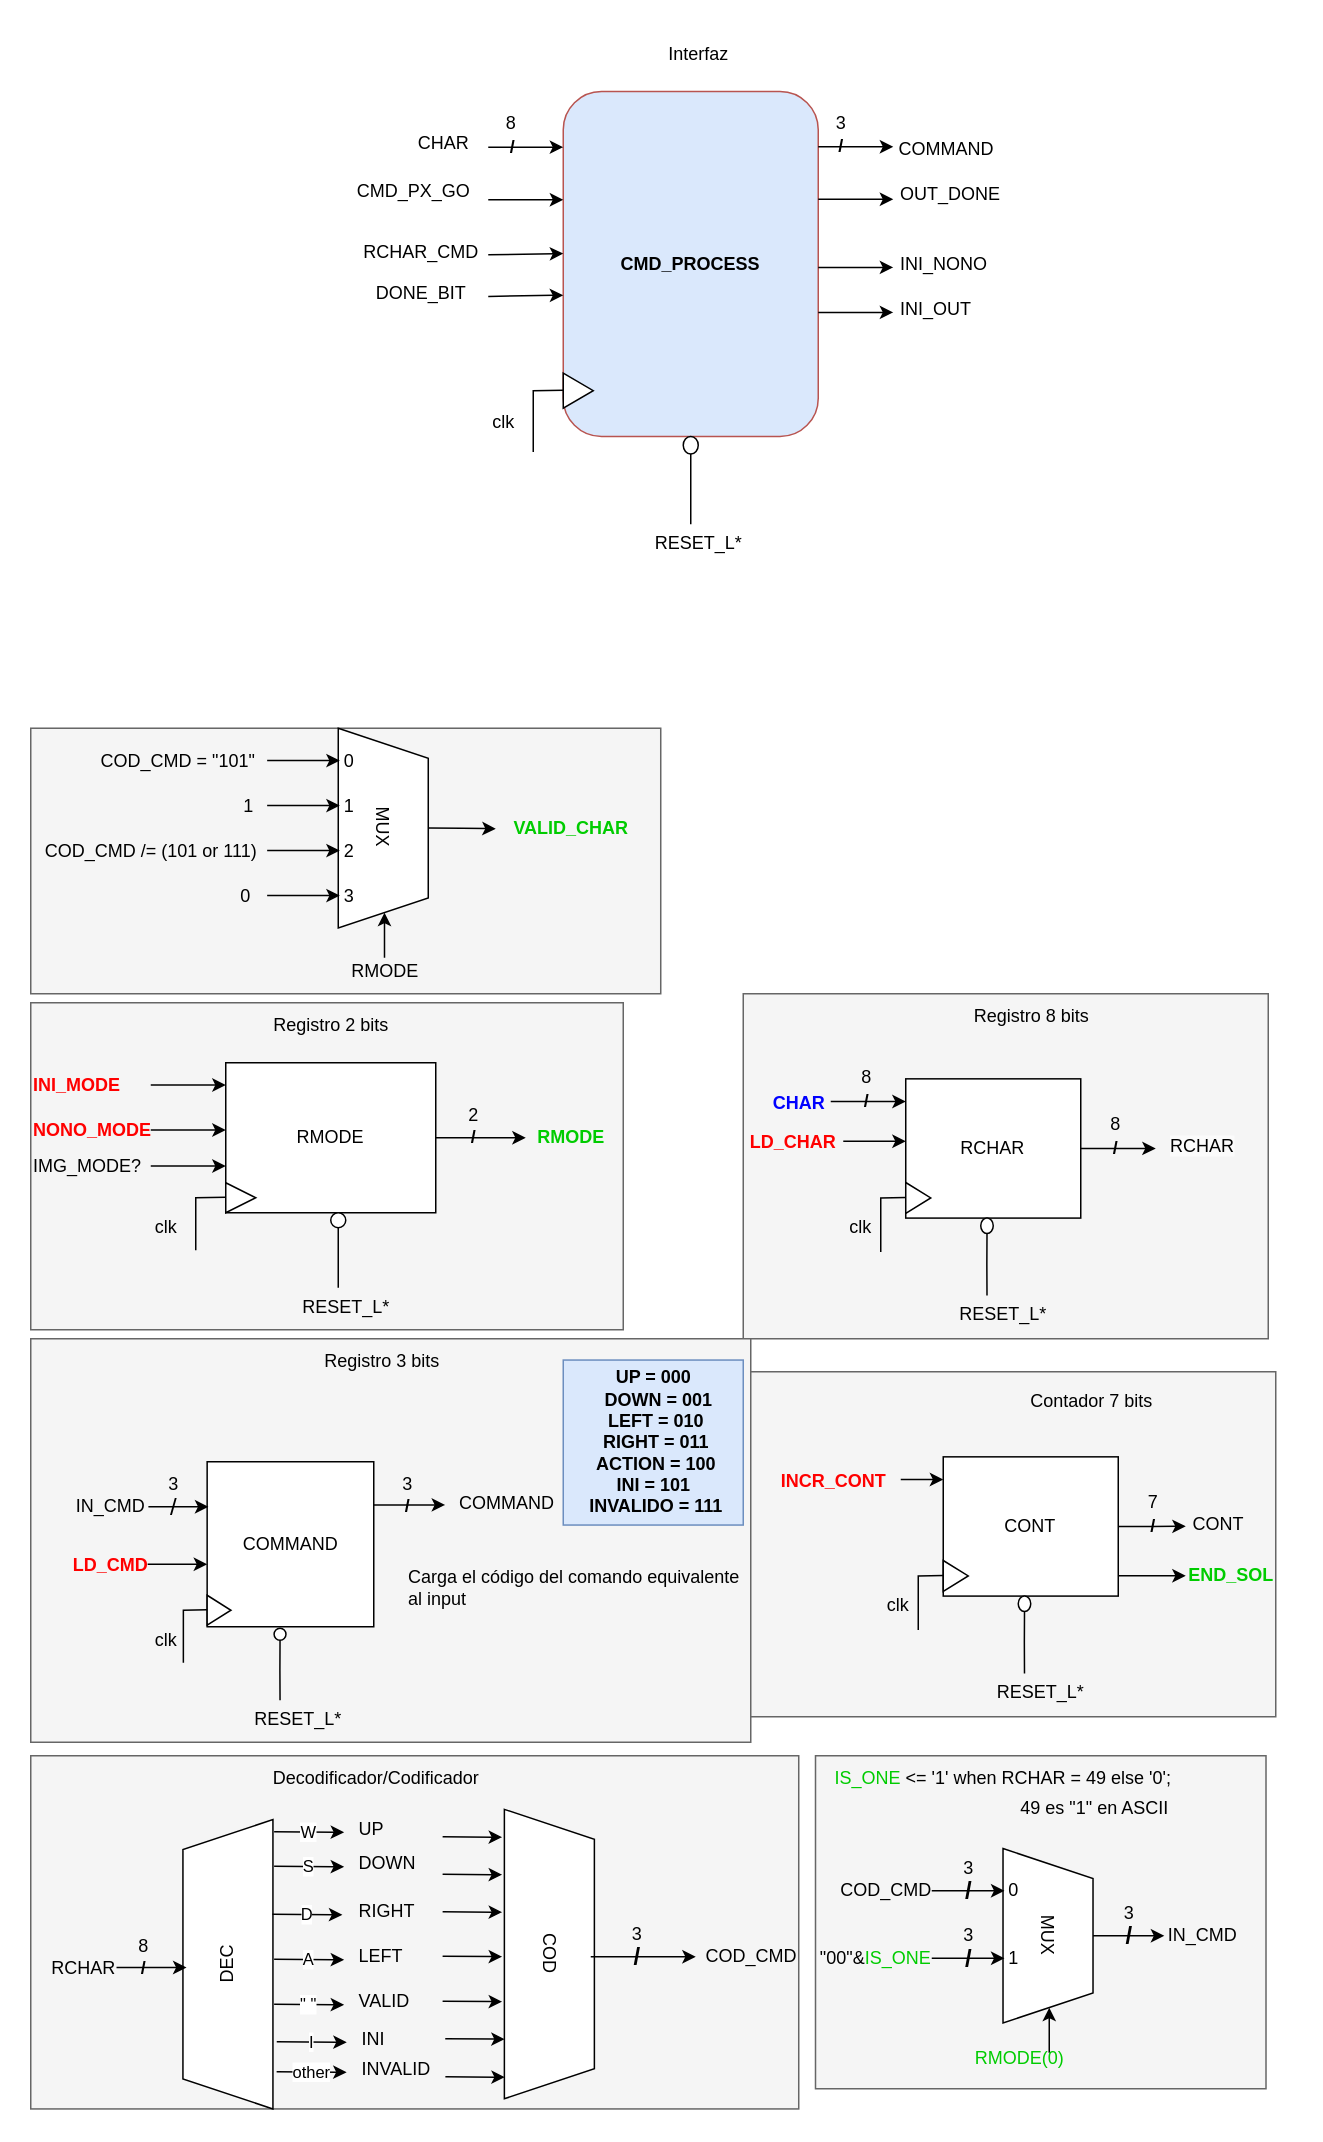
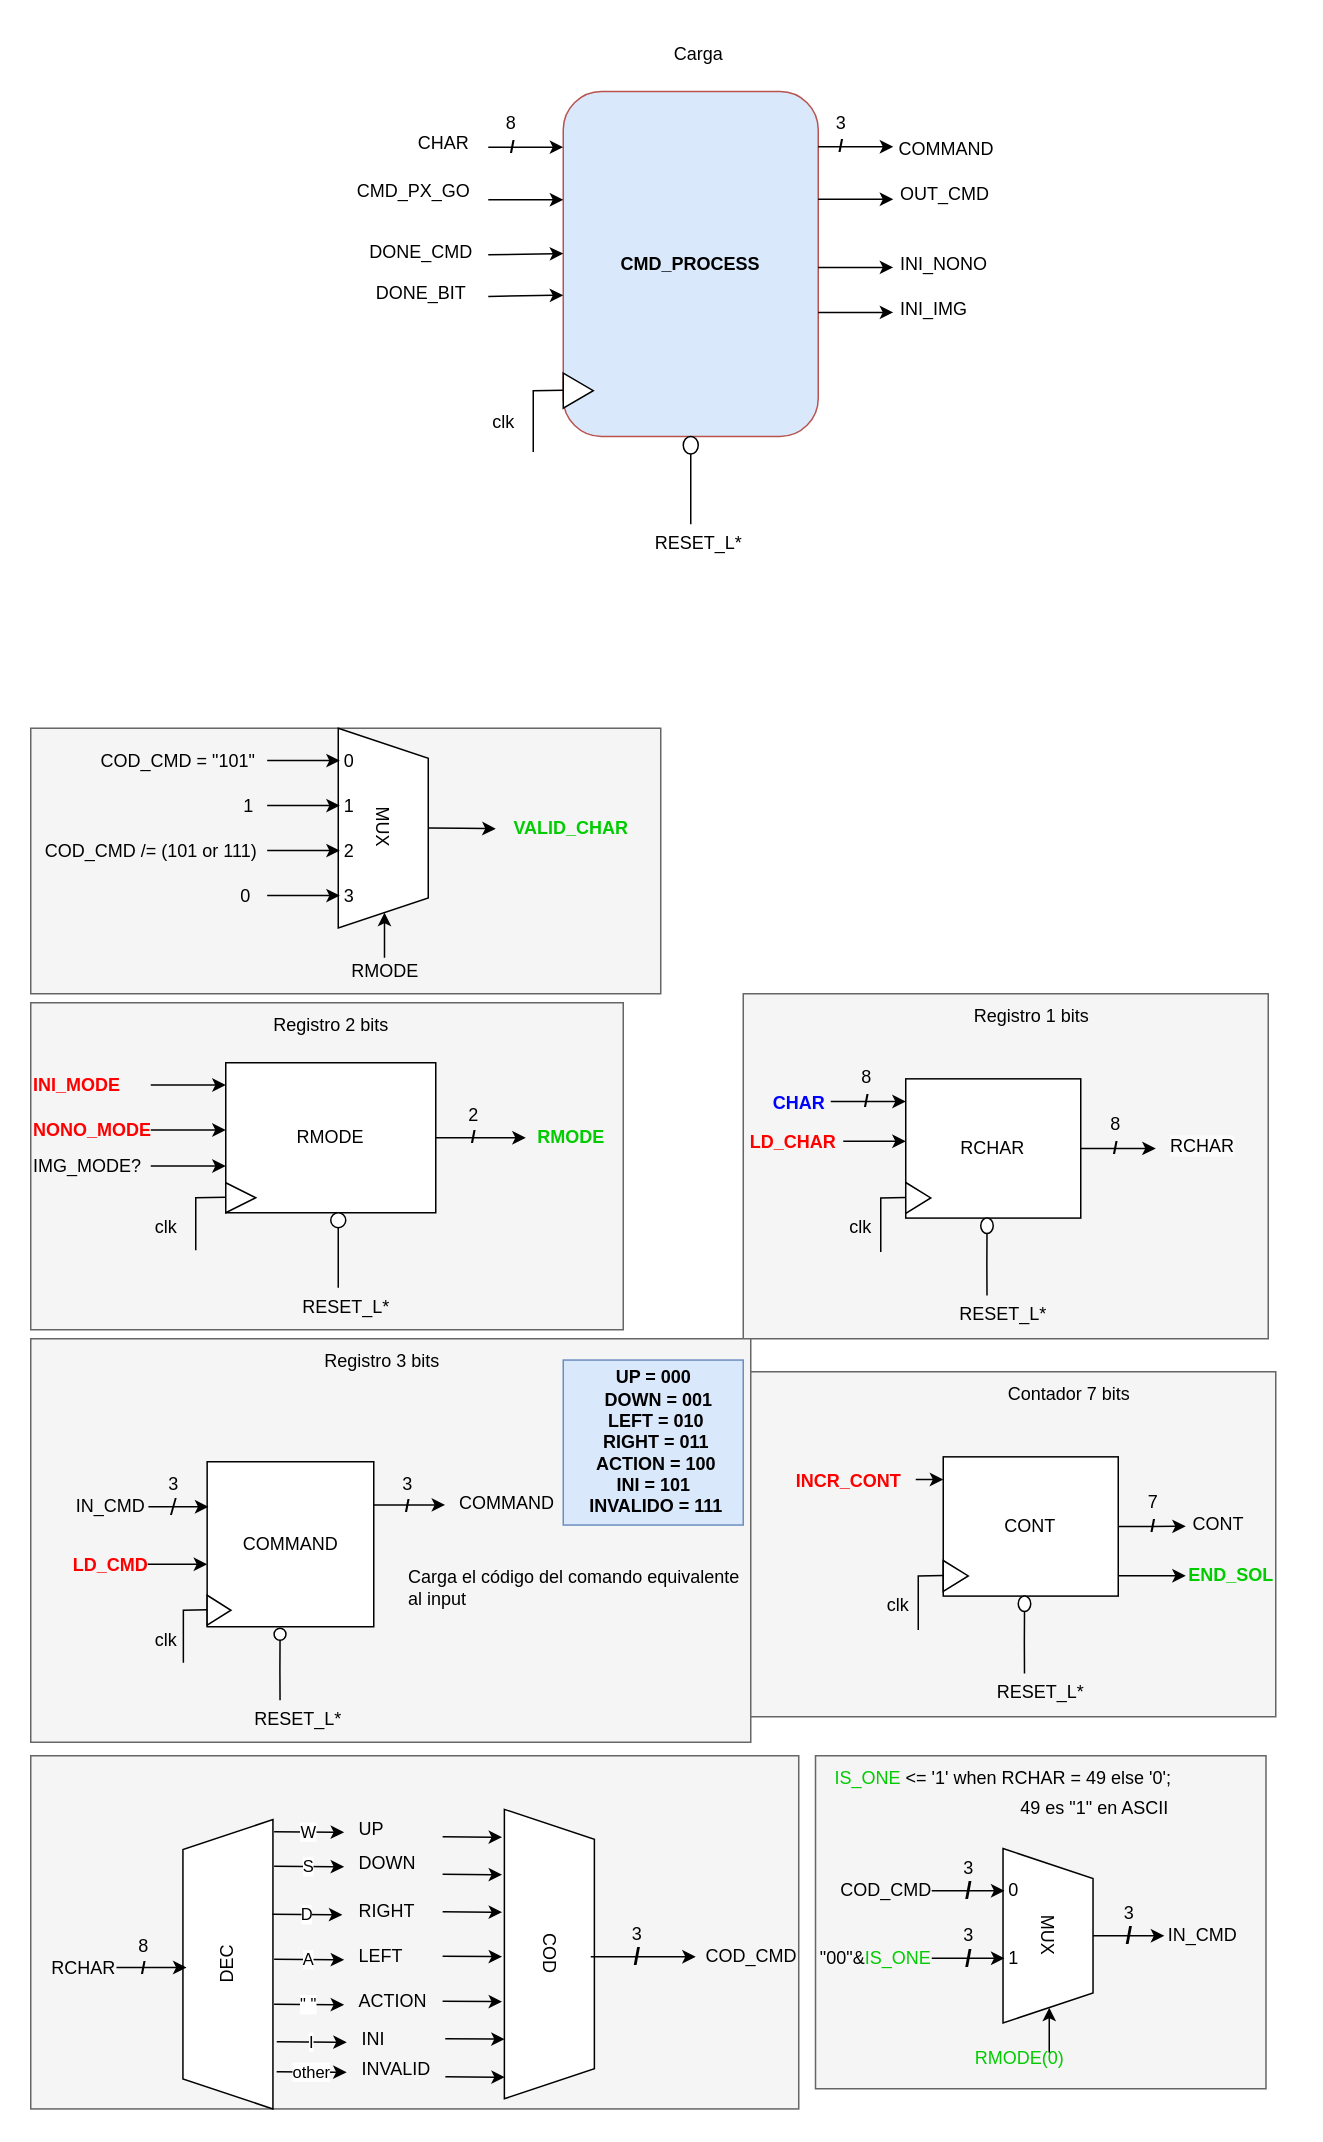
node "Interfaz": label "Interfaz" -> "Carga"
node "OUT_DONE": label "OUT_DONE" -> "OUT_CMD"
node "RCHAR_CMD": label "RCHAR_CMD" -> "DONE_CMD"
node "INI_OUT": label "INI_OUT" -> "INI_IMG"
node "Registro 8 bits": label "Registro 8 bits" -> "Registro 1 bits"
node "Contador 7 bits": moved (1091, 1402) -> (1068, 1394)
node "INCR_CONT": moved (833, 1481) -> (848, 1481)
node "Decodificador/Codificador": removed
node "VALID": label "VALID" -> "ACTION"
